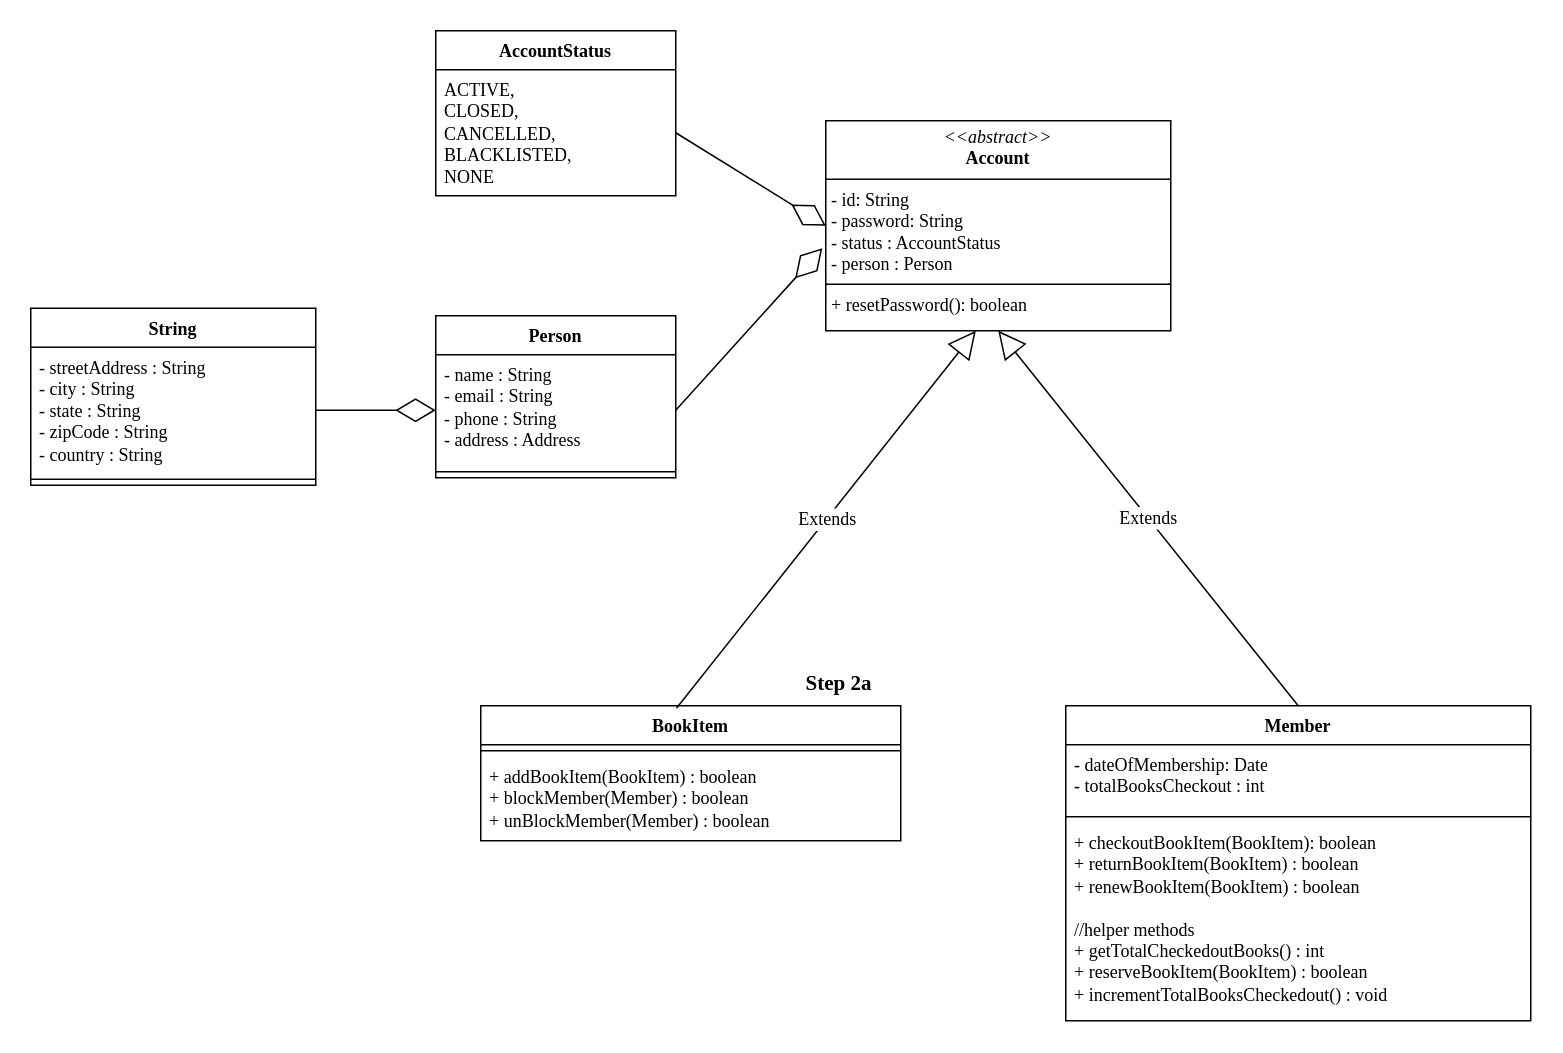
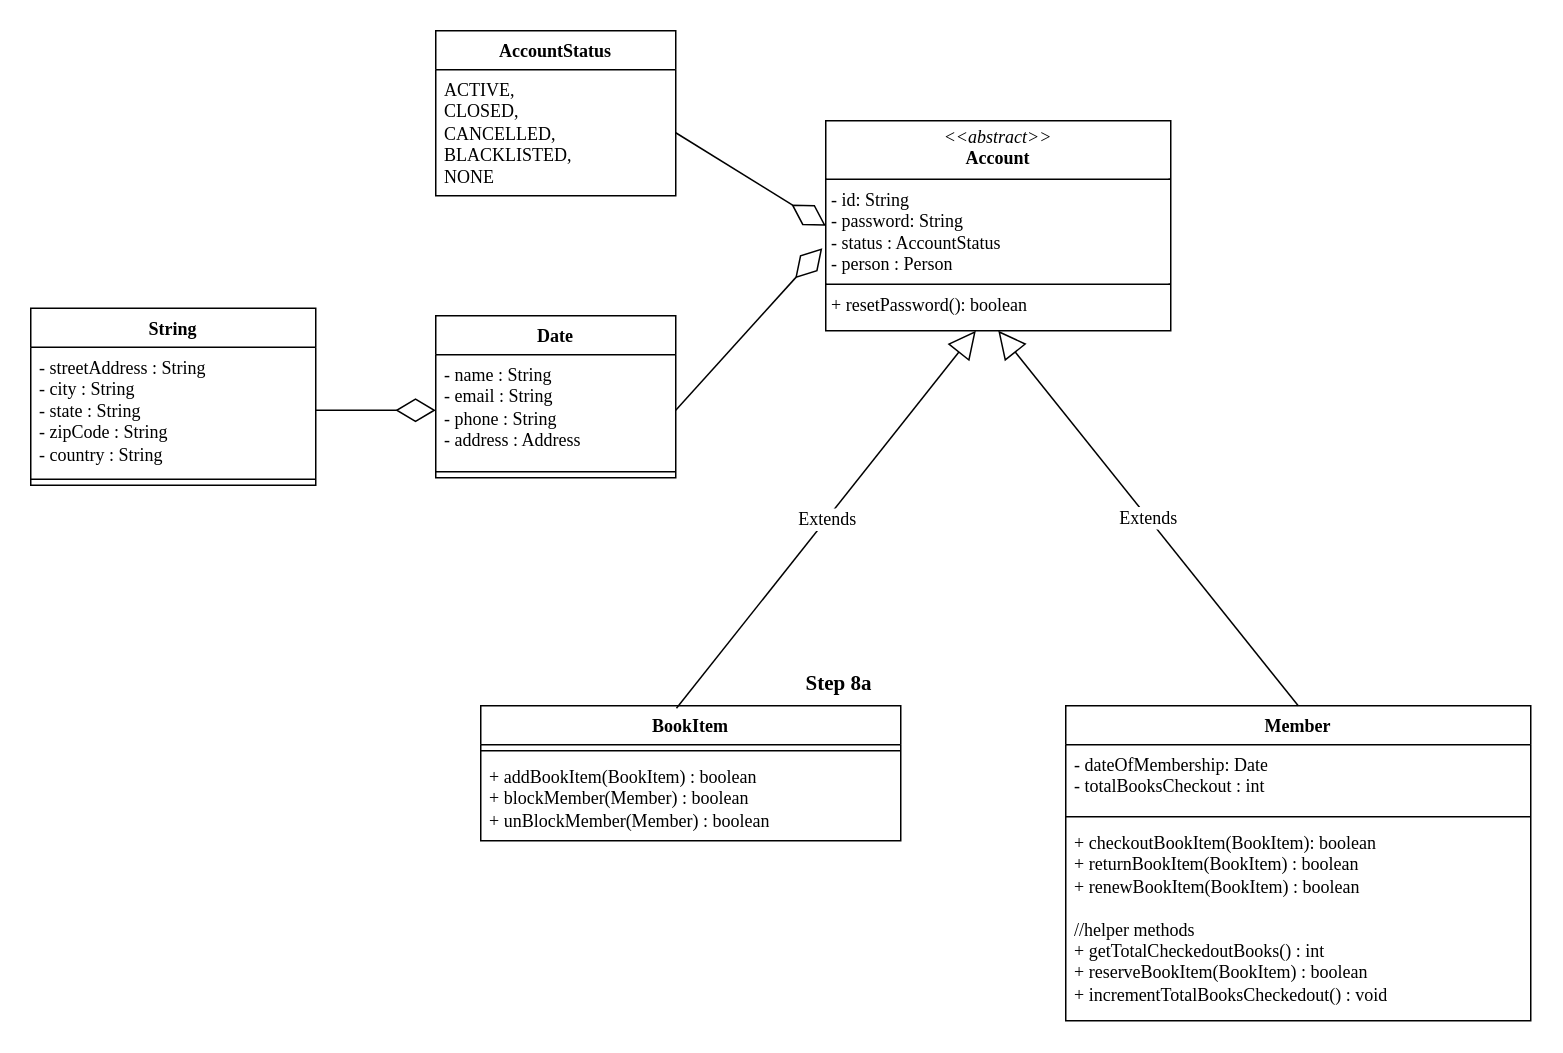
node "Person": label "Person" -> "Date"
node "Step 2a": label "Step 2a" -> "Step 8a"
